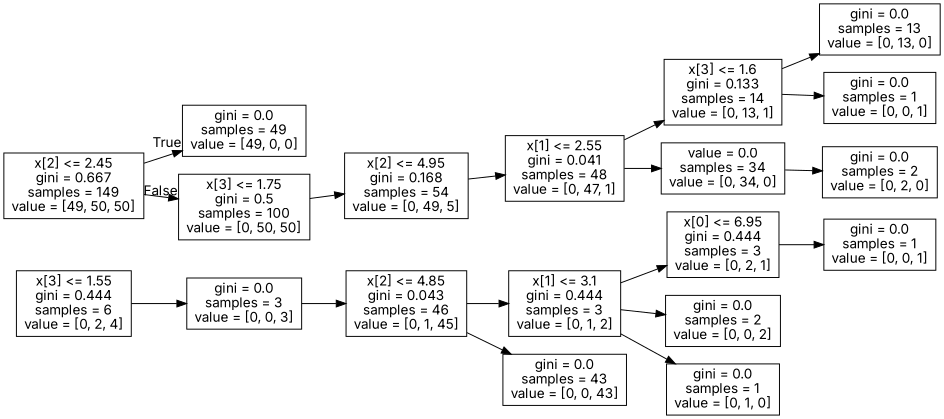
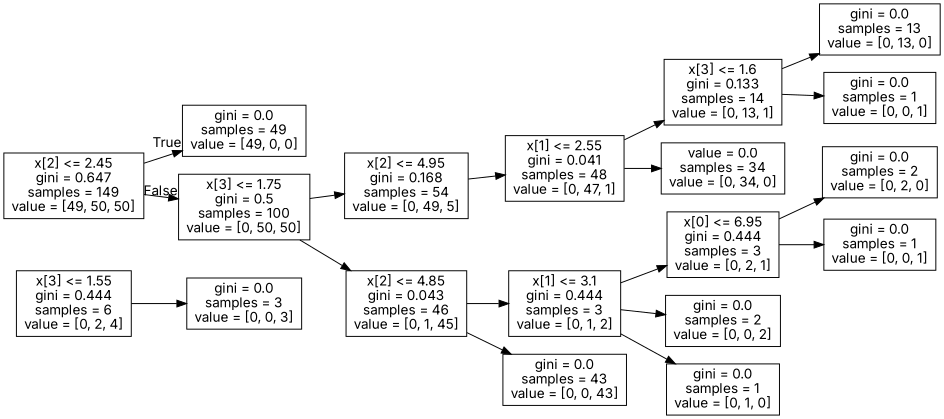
edge "value = 0.0 samples = 34 value = [0, 34, 0]" -> "gini = 0.0 samples = 2 value = [0, 2, 0]": now "x[0] <= 6.95 gini = 0.444 samples = 3 value = [0, 2, 1]" -> "gini = 0.0 samples = 2 value = [0, 2, 0]"
node "x[2] <= 2.45 gini = 0.667 samples = 149 value = [49, 50, 50]": label "x[2] <= 2.45 gini = 0.667 samples = 149 value = [49, 50, 50]" -> "x[2] <= 2.45 gini = 0.647 samples = 149 value = [49, 50, 50]"
edge "gini = 0.0 samples = 3 value = [0, 0, 3]" -> "x[2] <= 4.85 gini = 0.043 samples = 46 value = [0, 1, 45]": now "x[3] <= 1.75 gini = 0.5 samples = 100 value = [0, 50, 50]" -> "x[2] <= 4.85 gini = 0.043 samples = 46 value = [0, 1, 45]"
